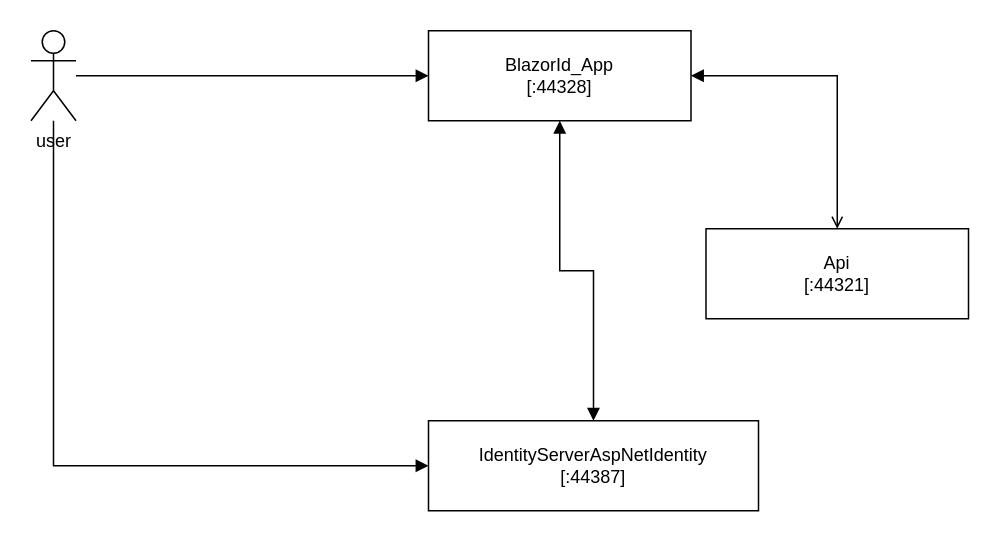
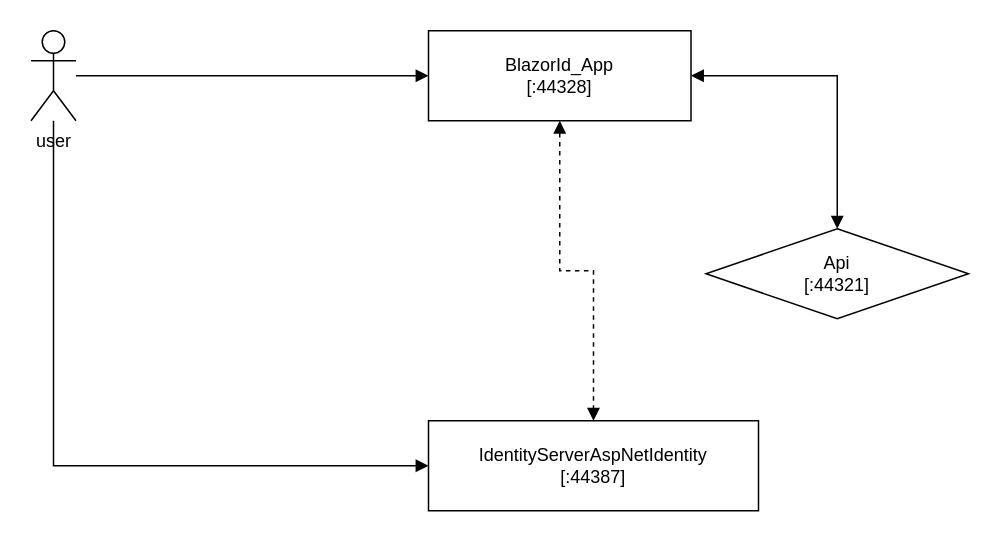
edge "BlazorId_App [:44328]" -- "Api [:44321]": arrowhead open -> block
edge "BlazorId_App [:44328]" -- "IdentityServerAspNetIdentity [:44387]": style solid -> dashed
node "Api [:44321]": shape rectangle -> diamond
